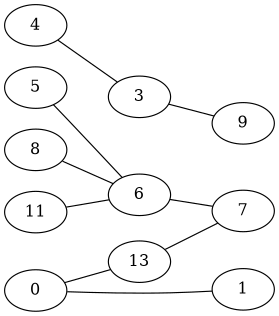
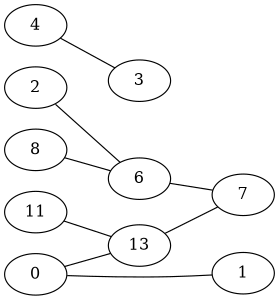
node "5": label "5" -> "2"
node "9": removed
edge "6" -- "11": now "13" -- "11"
